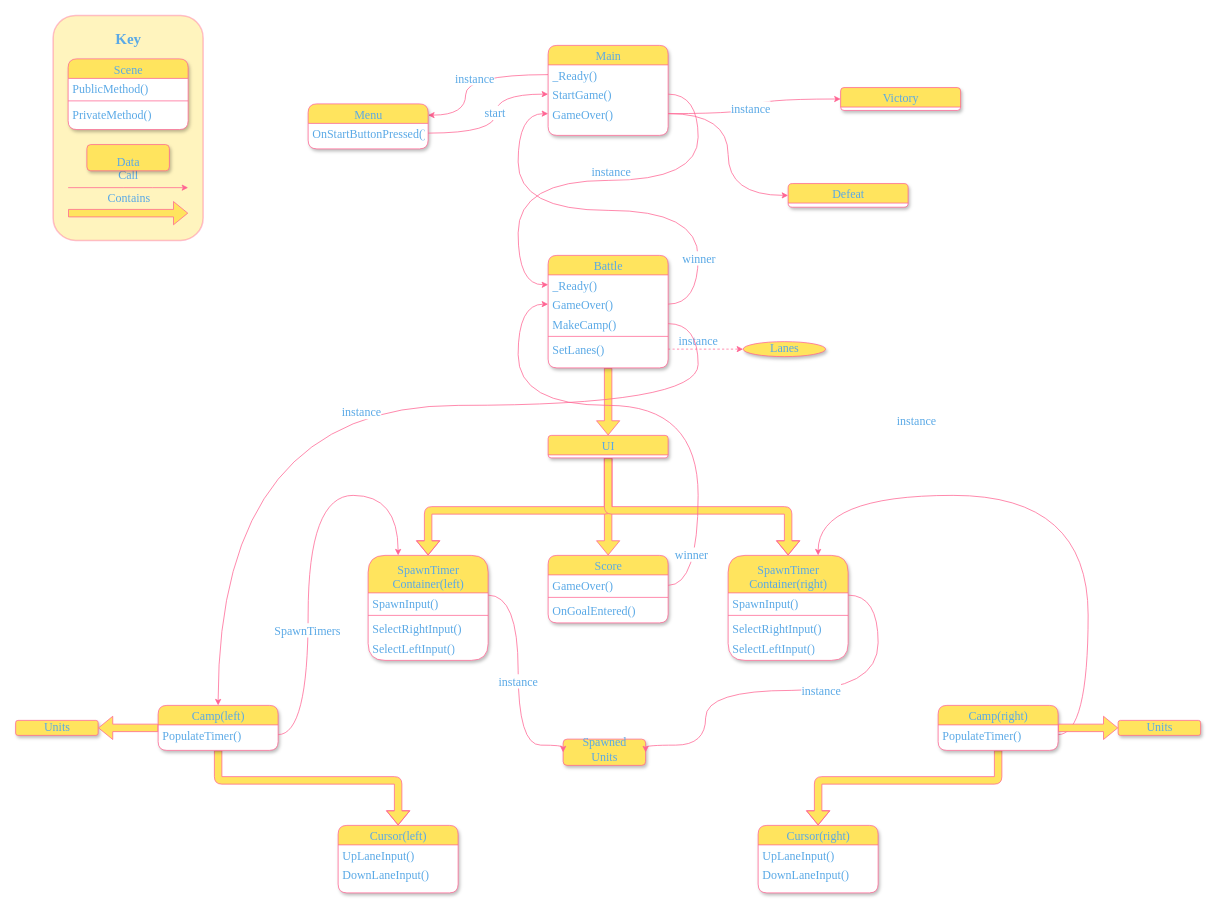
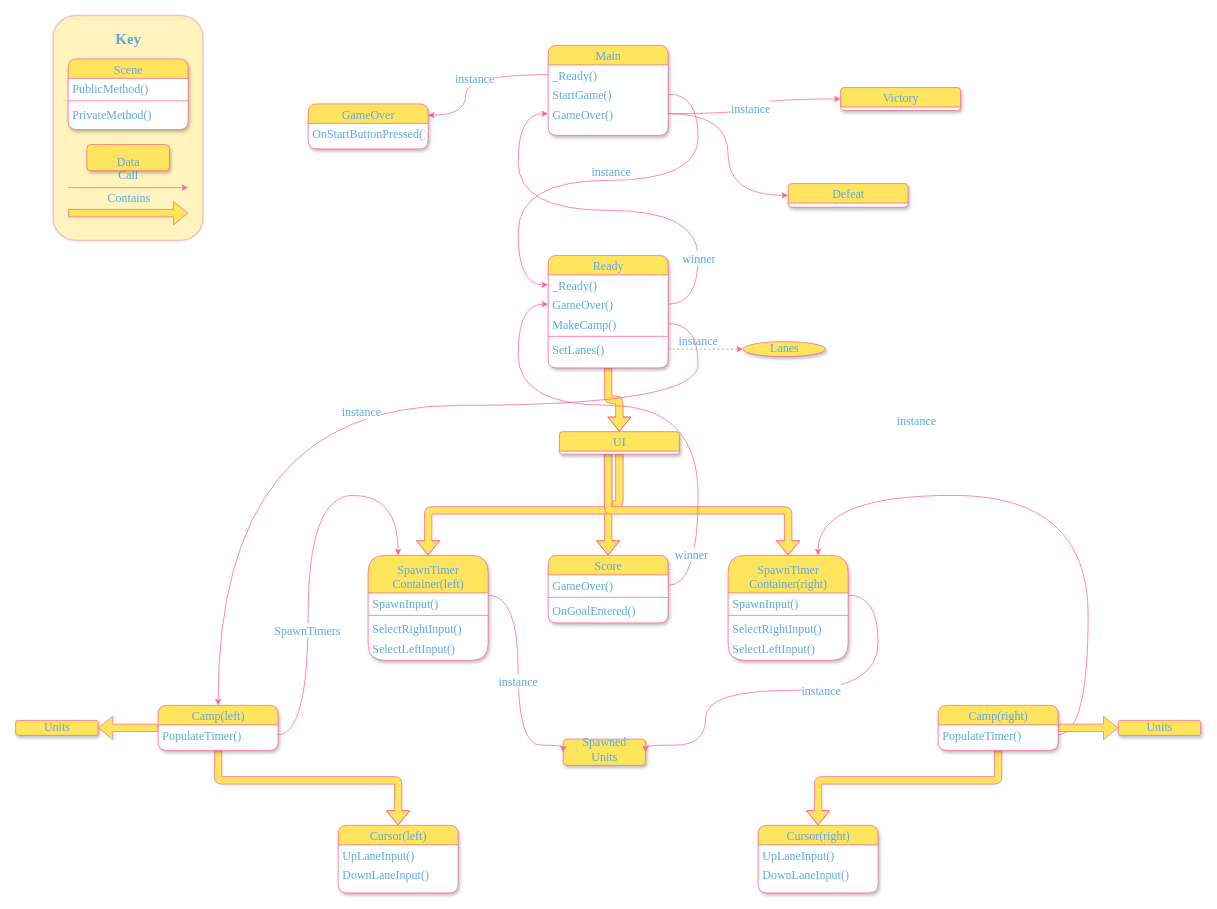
node "Menu": label "Menu" -> "GameOver"
edge "OnStartButtonPressed()" -> "StartGame()": removed, label "start"
node "Battle": label "Battle" -> "Ready"
node "UI": moved (608, 447) -> (619, 443)
